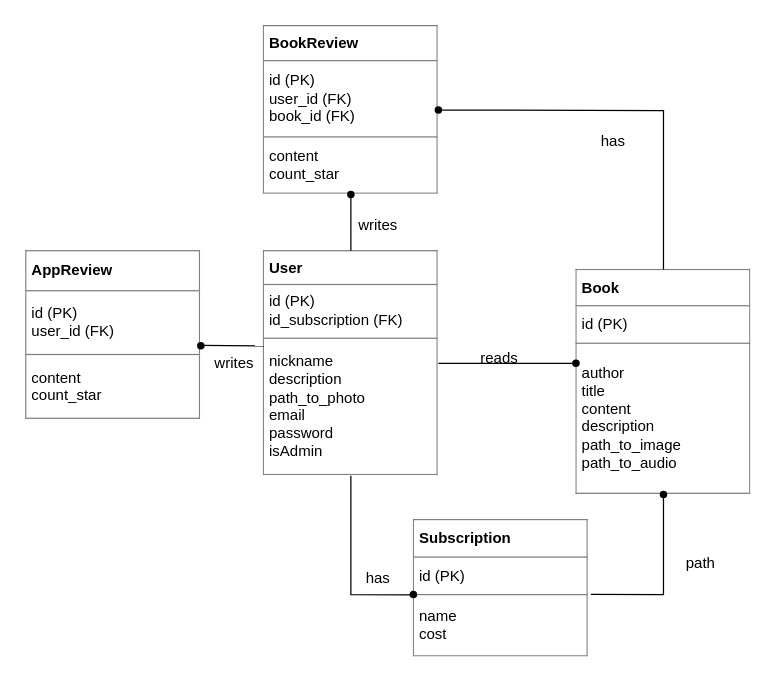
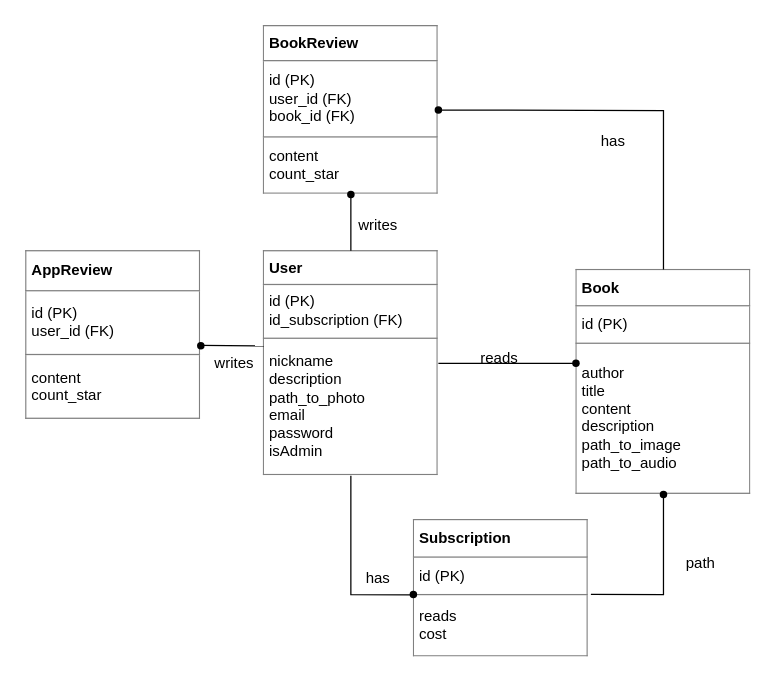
node "Subscription id (PK) name cost": label "Subscription id (PK) name cost" -> "Subscription id (PK) reads cost"
